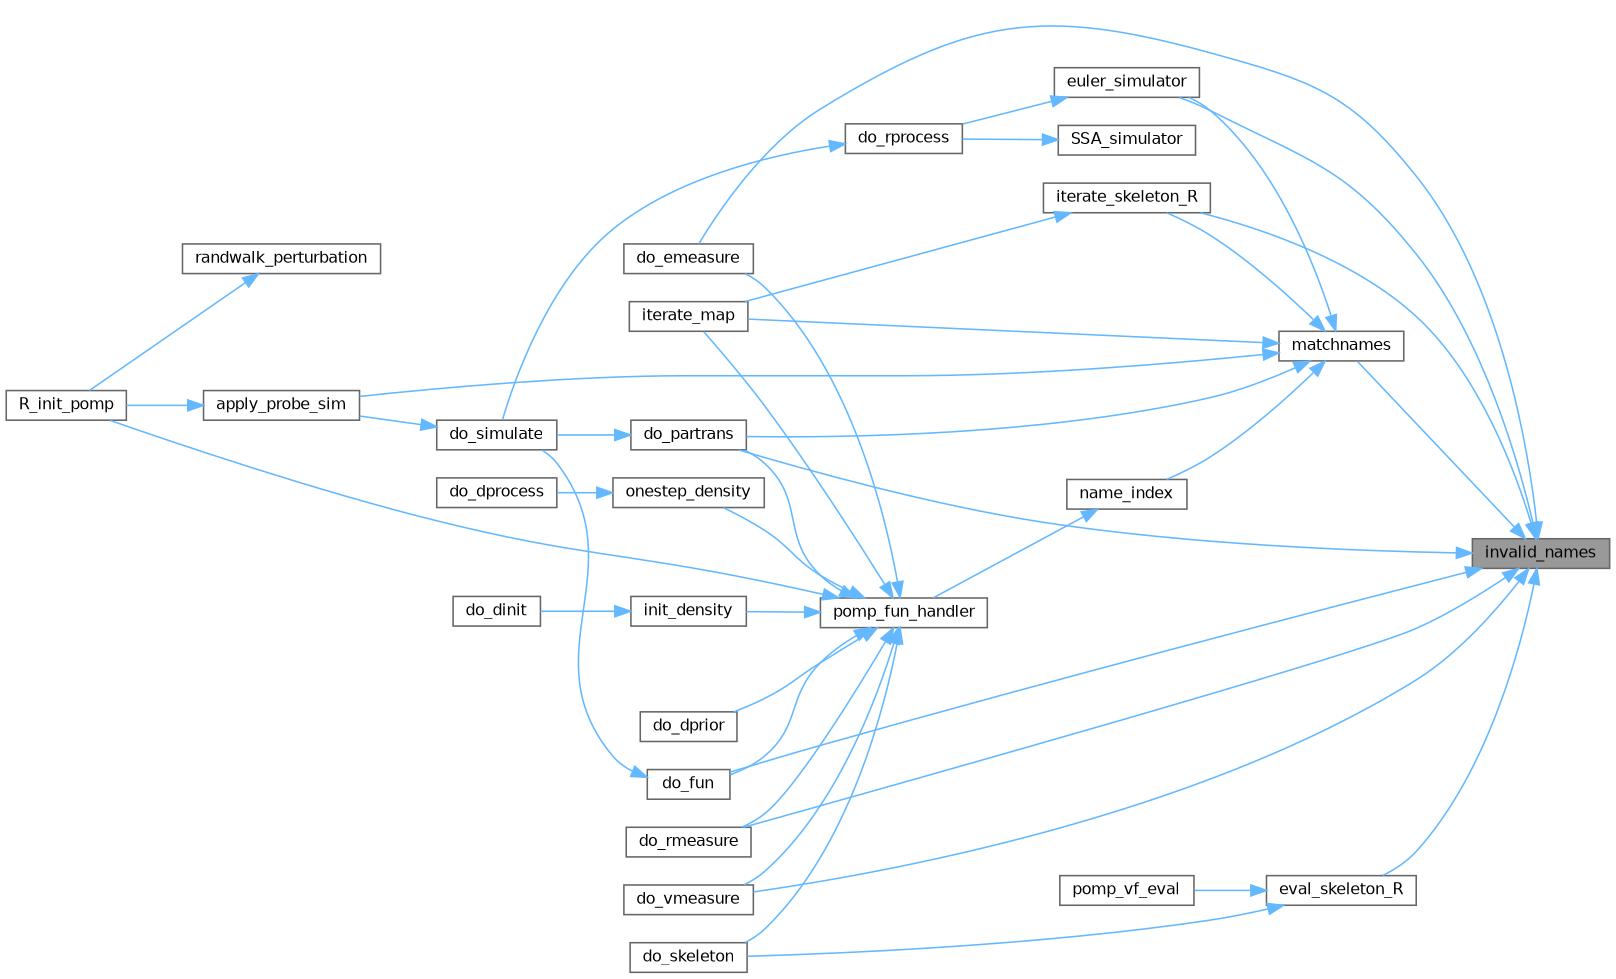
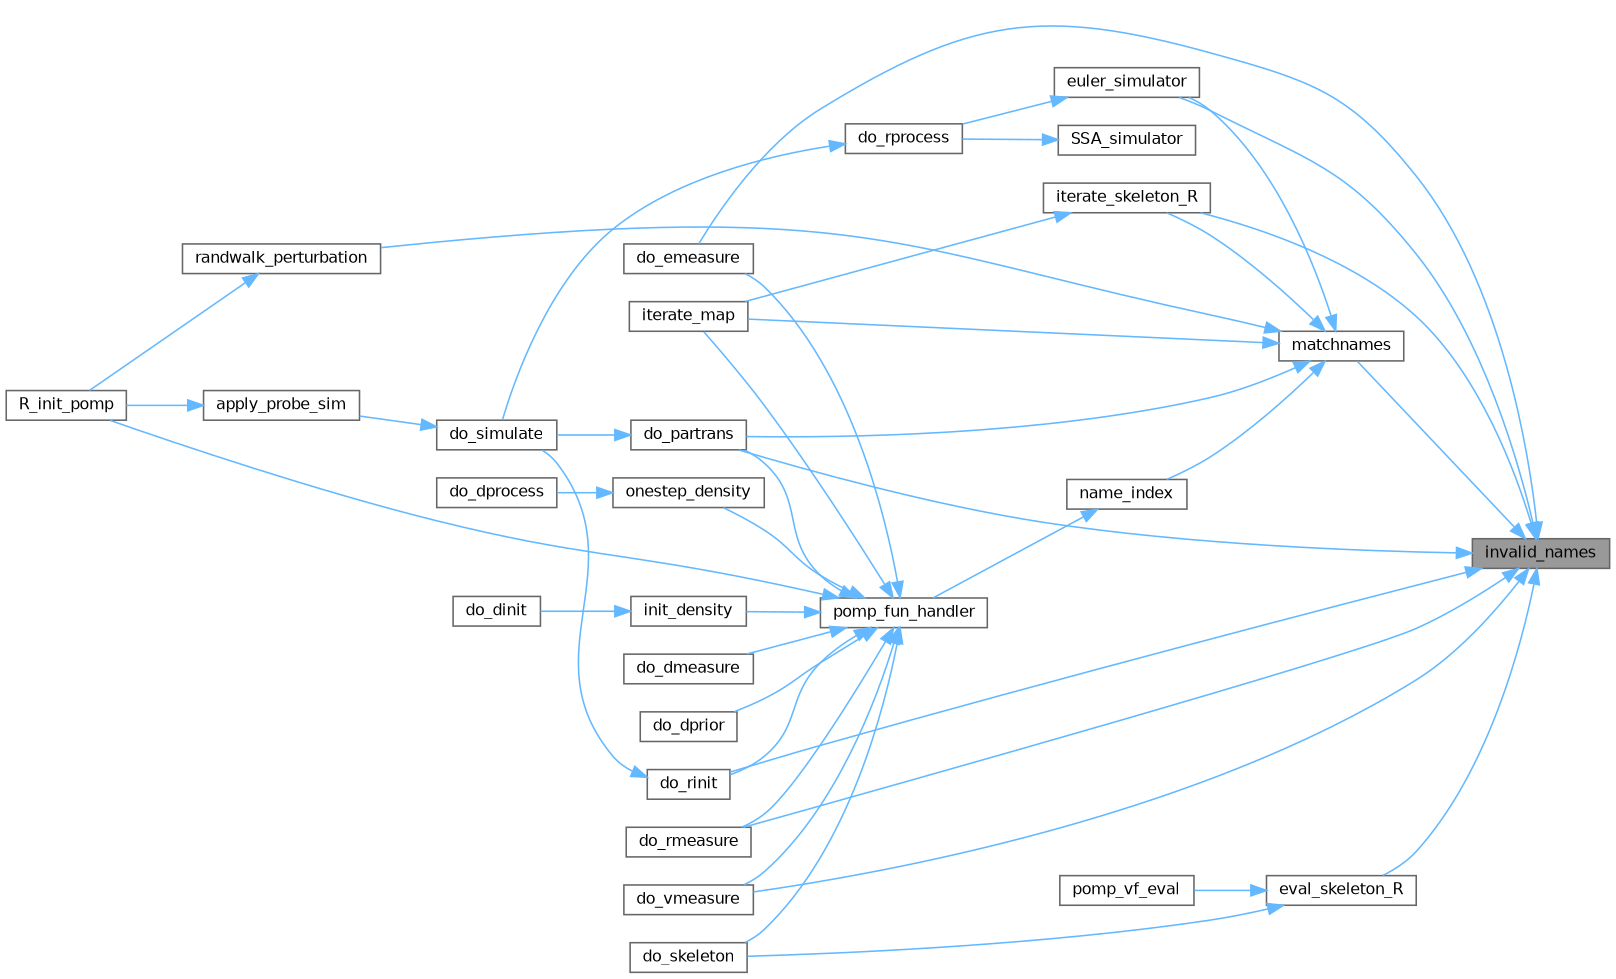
edge "apply_probe_sim" -> "matchnames": now "randwalk_perturbation" -> "matchnames"
node "do_dmeasure": added
node "do_fun": label "do_fun" -> "do_rinit"
